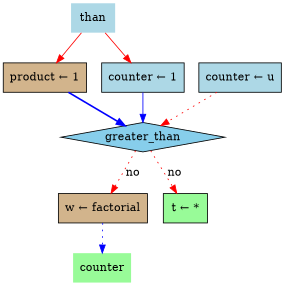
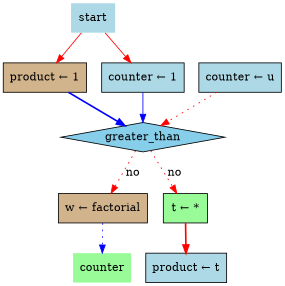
node "than": label "than" -> "start"
node "product ← t": added
